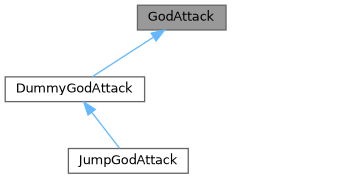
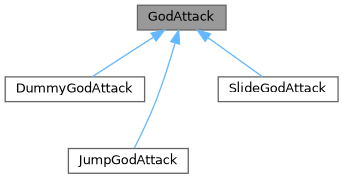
node "SlideGodAttack": added
edge "JumpGodAttack" -> "DummyGodAttack": now "JumpGodAttack" -> "GodAttack"
